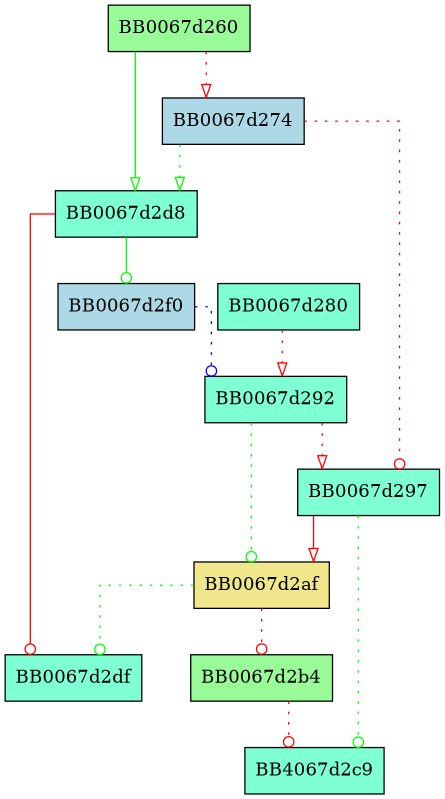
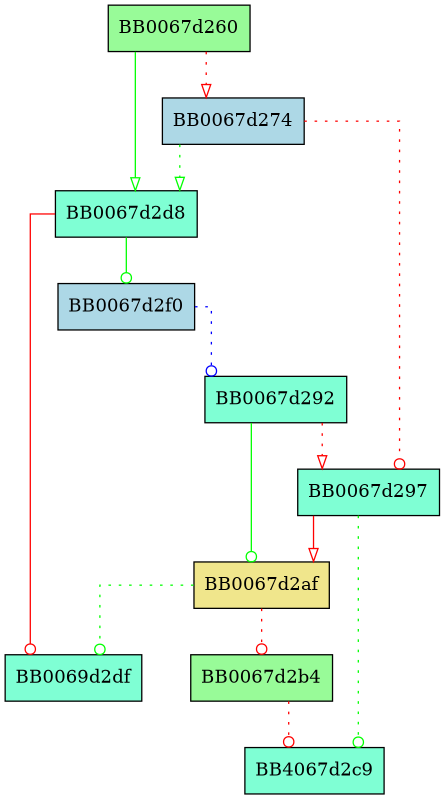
node "BB0067d280": removed
edge "BB0067d292" -> "BB0067d2af": style dotted -> solid
node "BB0067d2df": label "BB0067d2df" -> "BB0069d2df"
